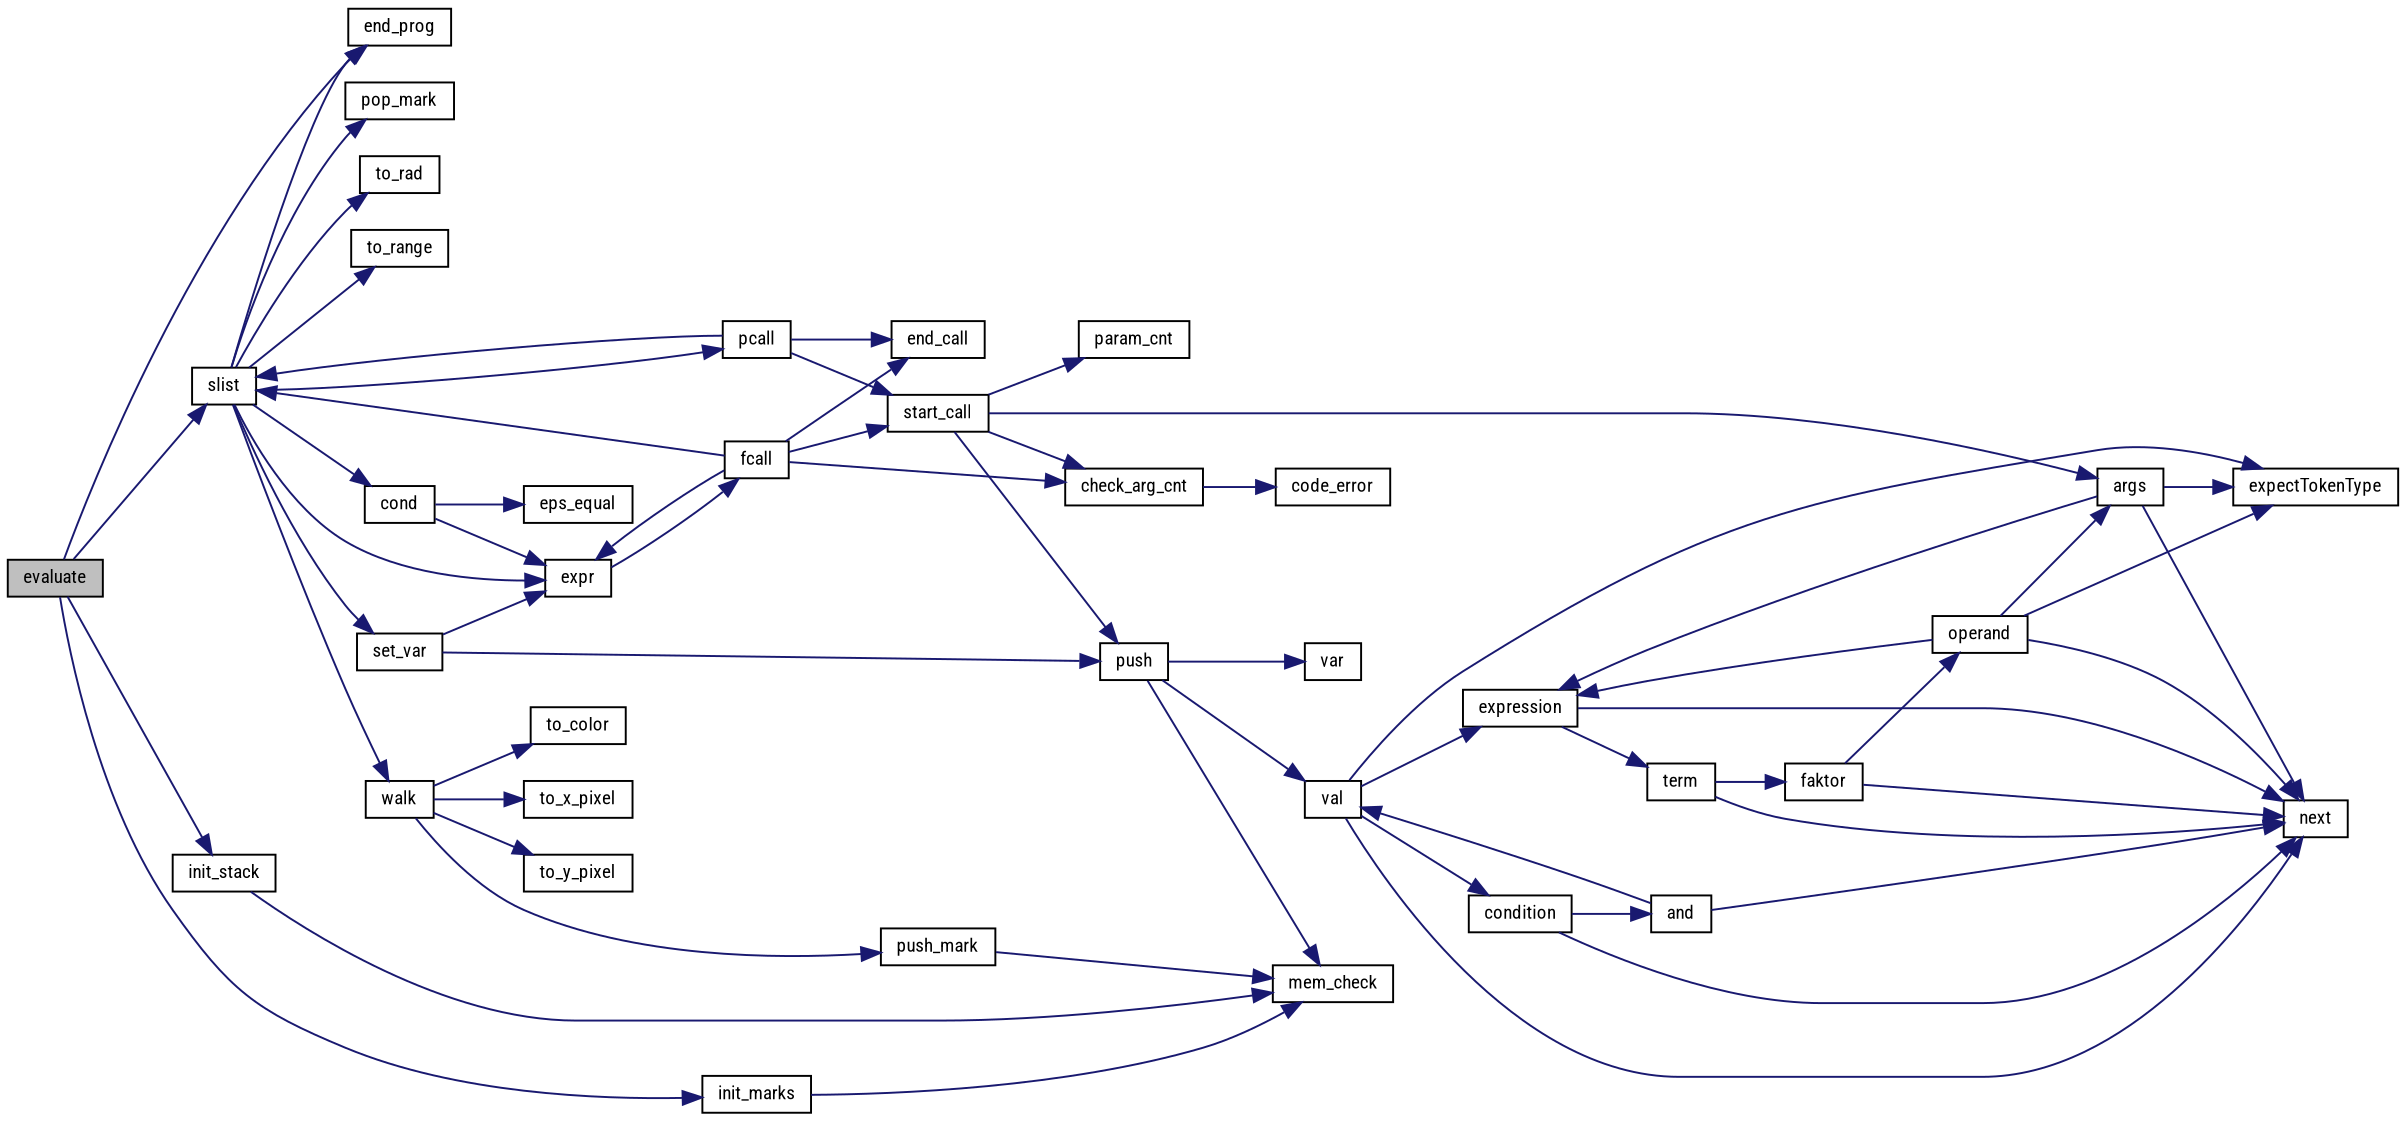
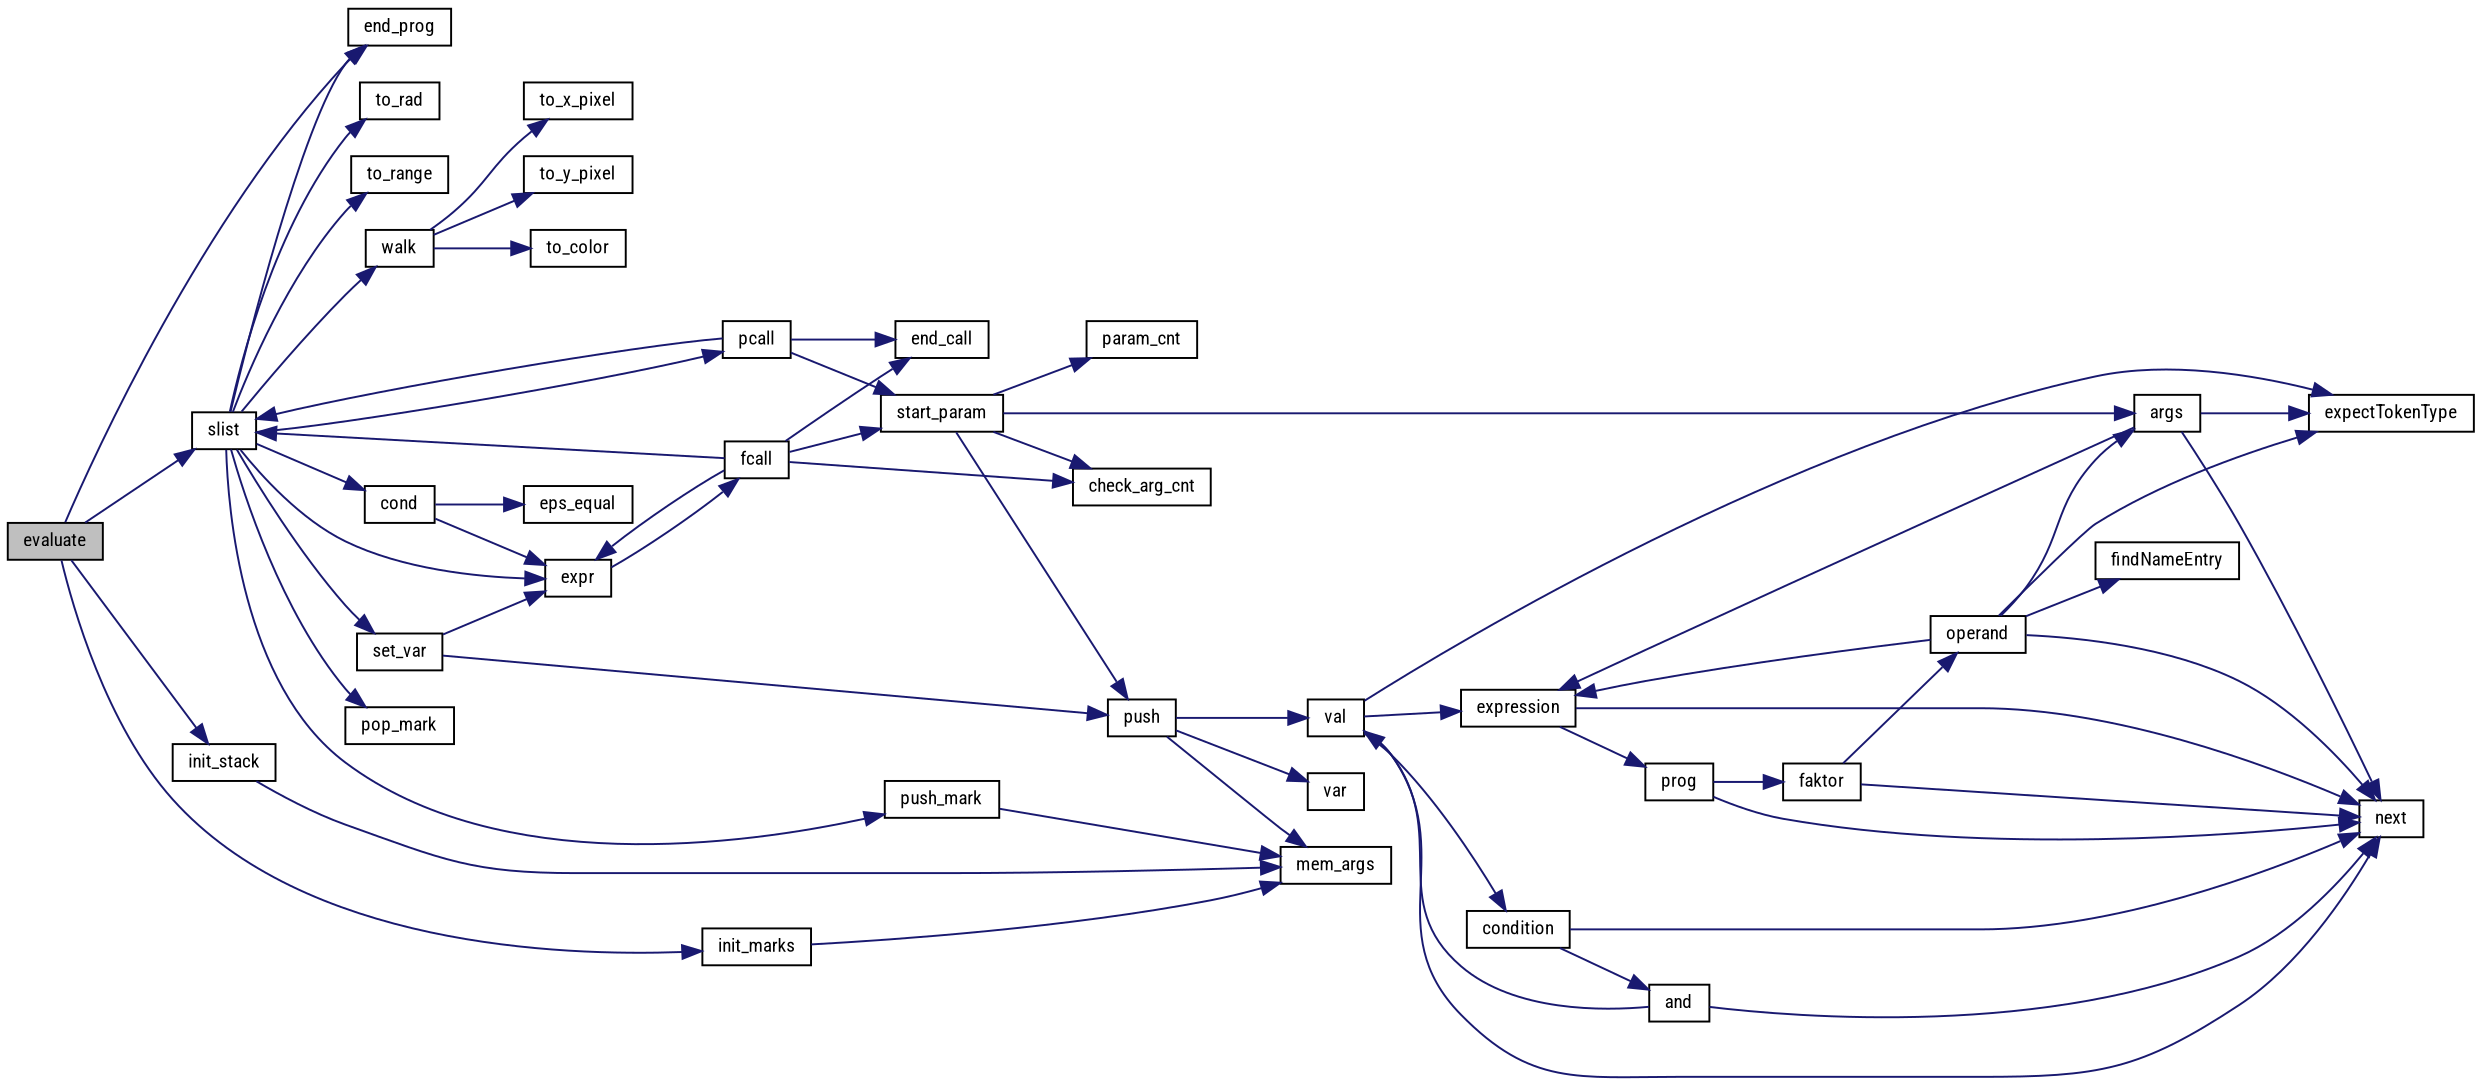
node "start_call": label "start_call" -> "start_param"
node "code_error": removed
node "findNameEntry": added
node "term": label "term" -> "prog"
edge "walk" -> "push_mark": now "slist" -> "push_mark"
node "mem_check": label "mem_check" -> "mem_args"
